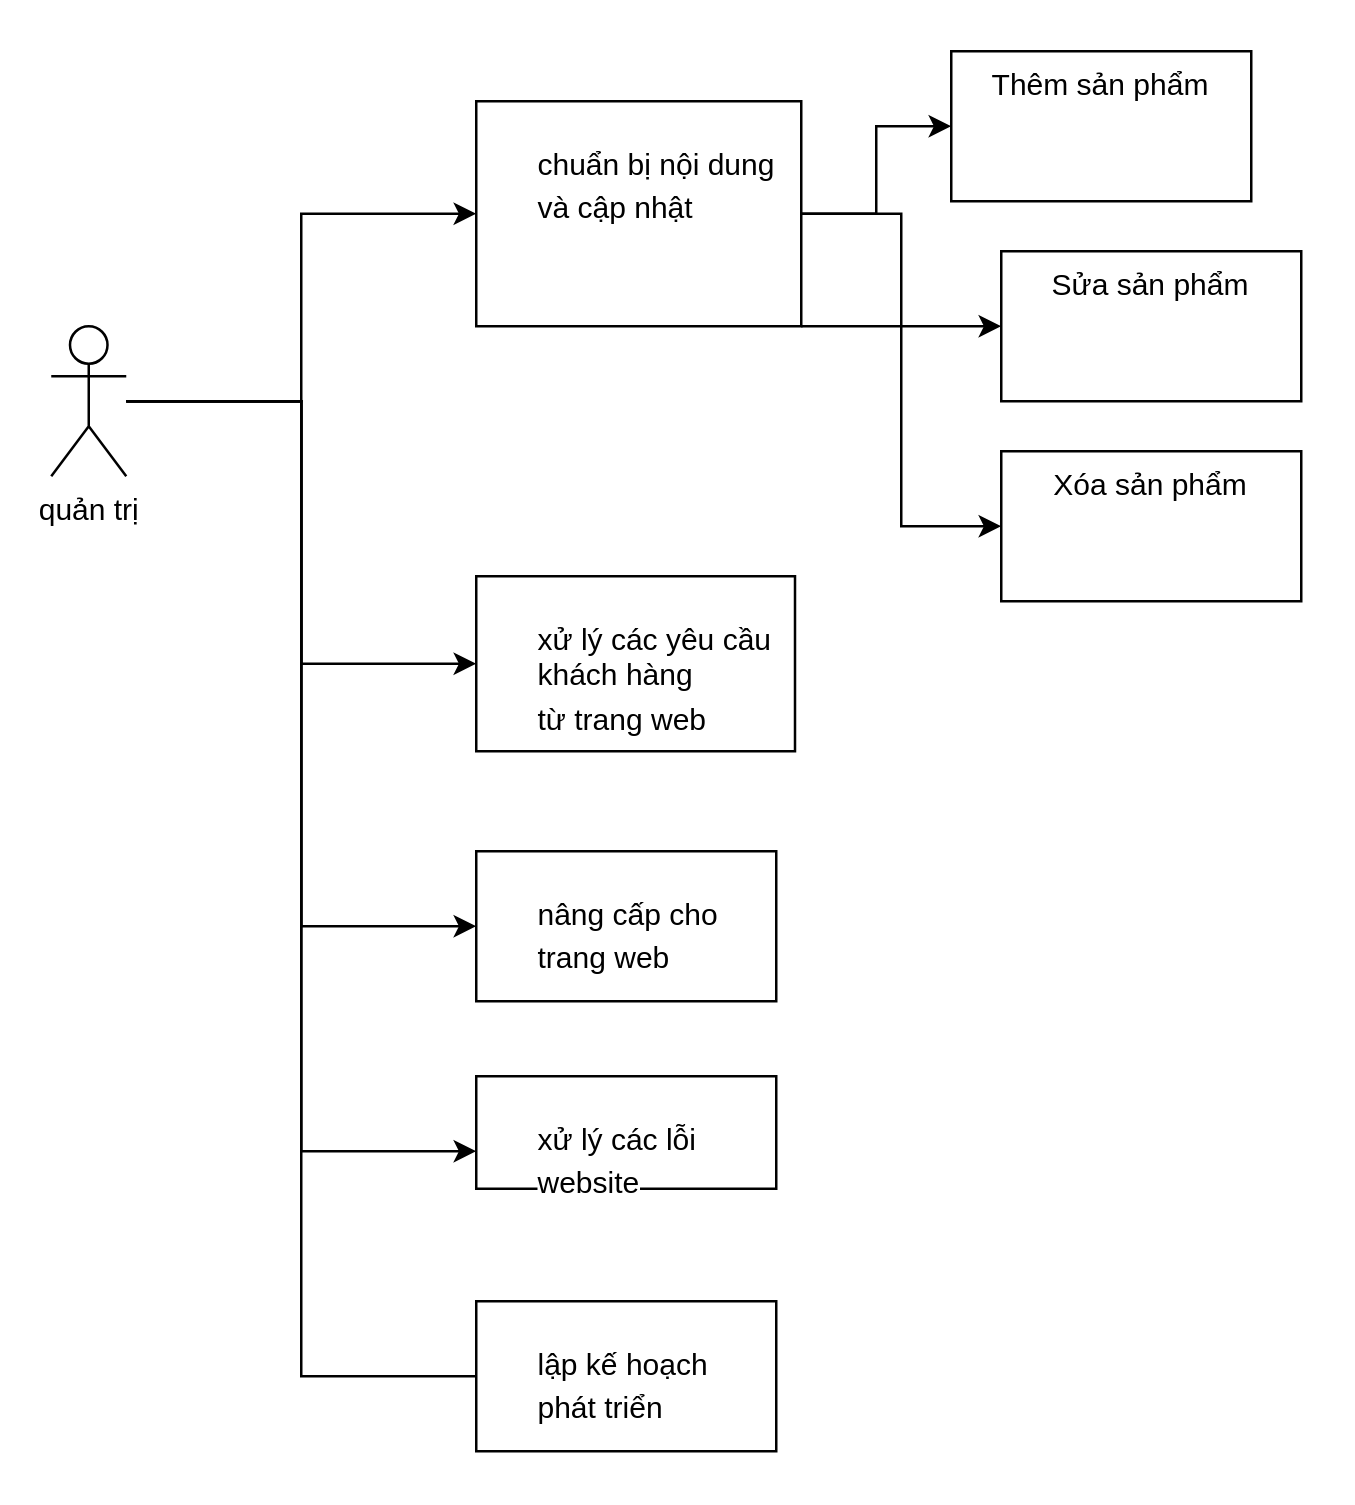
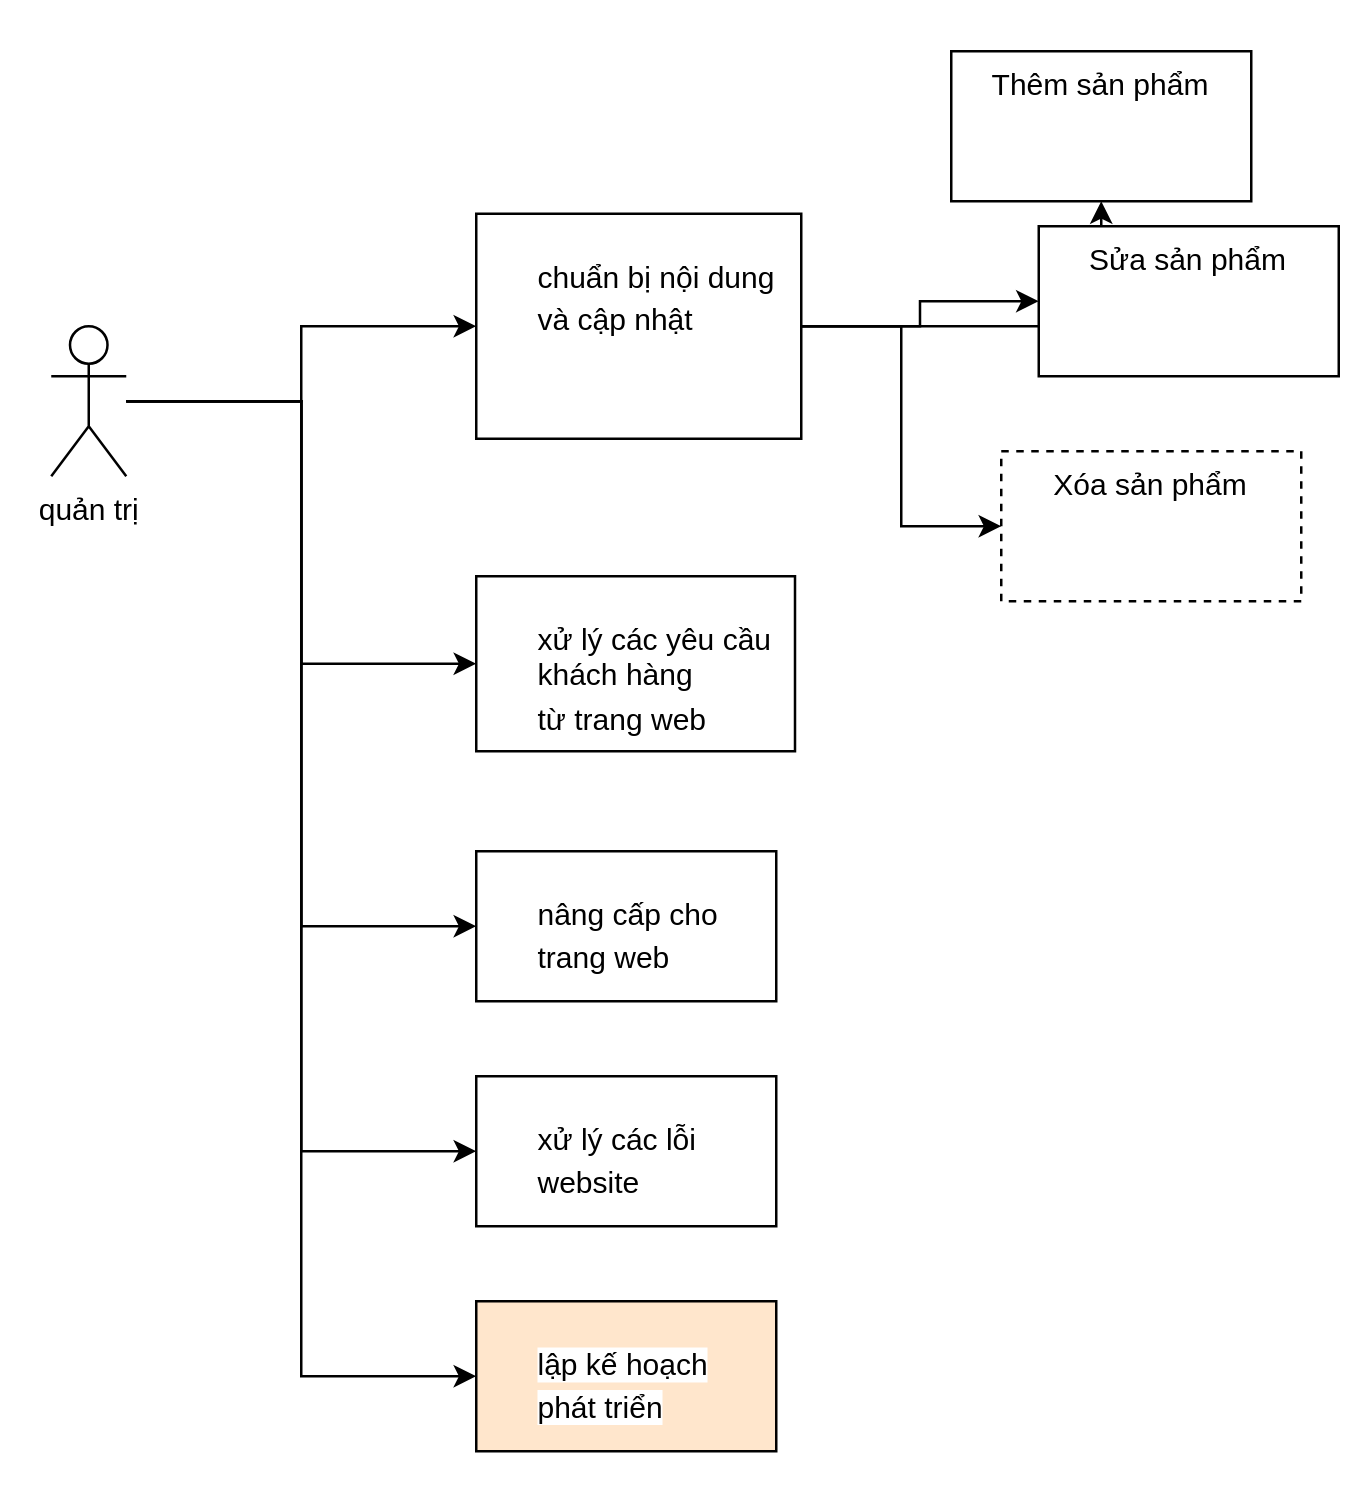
node "chuẩn bị nội dung và cập nhật": moved (639, 214) -> (639, 326)
node "Sửa sản phẩm": moved (1151, 326) -> (1189, 301)
node "Xóa sản phẩm": style solid -> dashed
node "xử lý các lỗi website": size 300x113 -> 300x150
edge "quản trị" -- "lập kế hoạch phát triển": arrowhead none -> classic
node "lập kế hoạch phát triển": fillcolor #ffffff -> #ffe6cc
